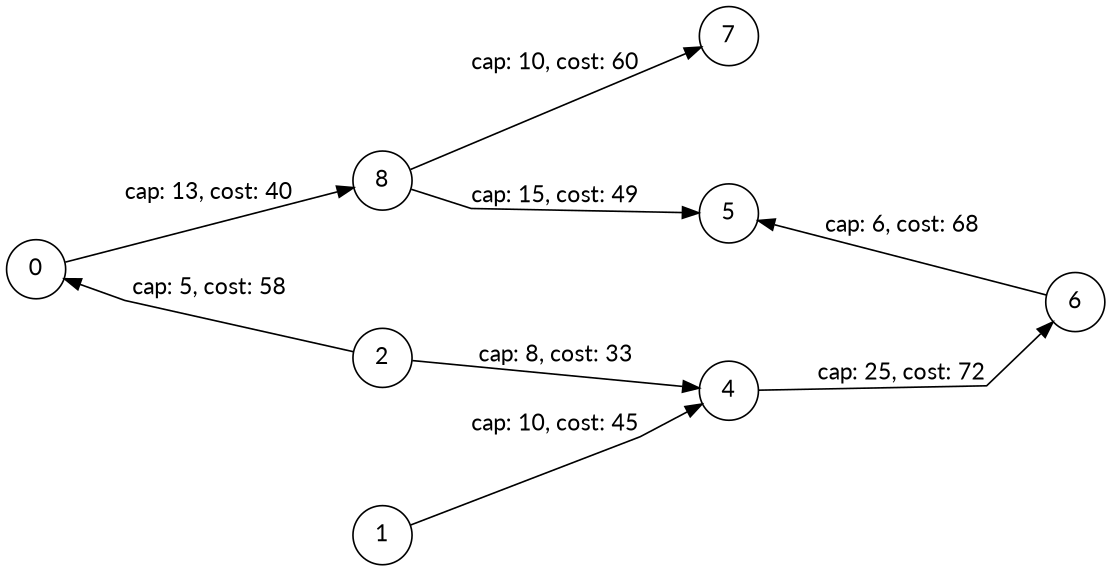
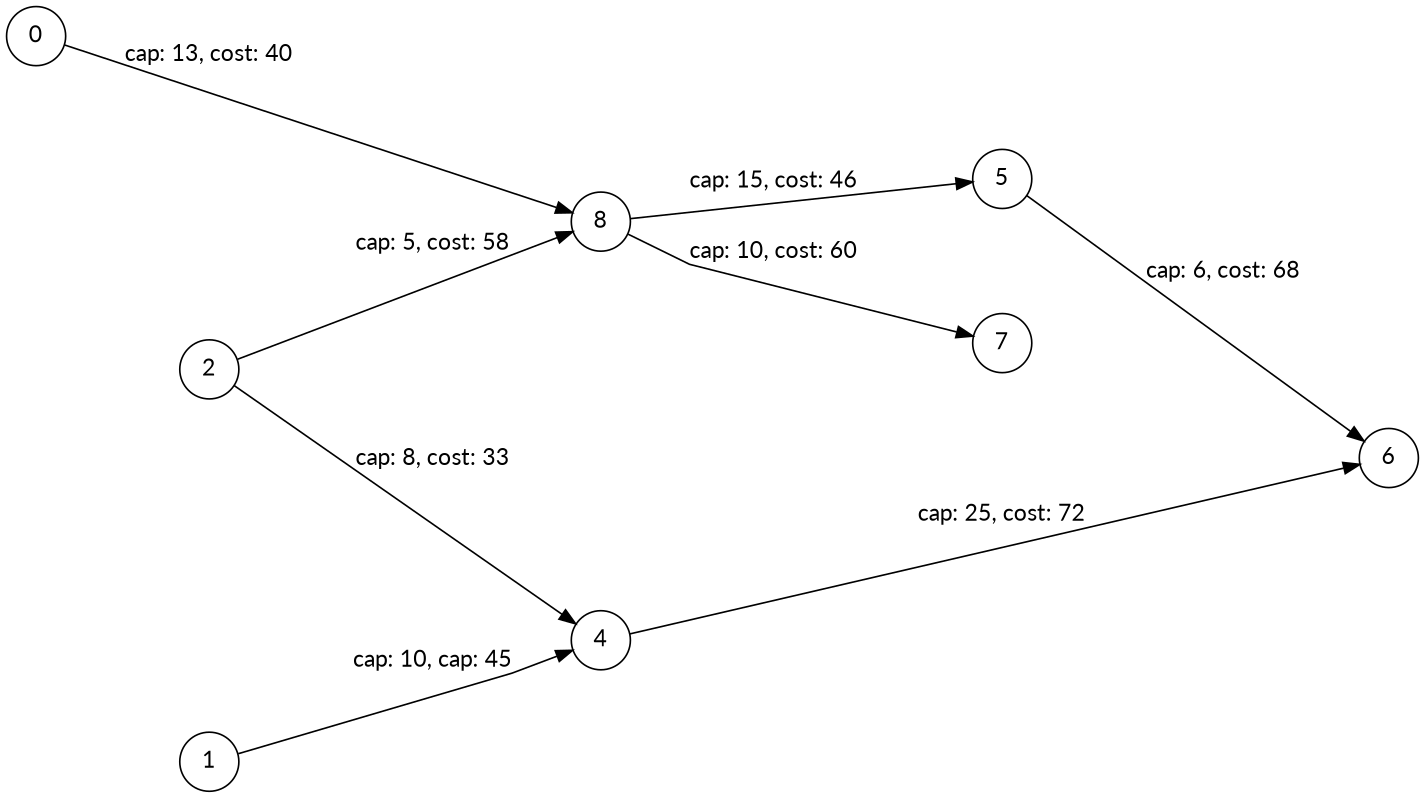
edge "8" -> "5": label "cap: 15, cost: 49" -> "cap: 15, cost: 46"
edge "6" -> "5": reversed
edge "2" -> "0": now "2" -> "8"
edge "1" -> "4": label "cap: 10, cost: 45" -> "cap: 10, cap: 45"
